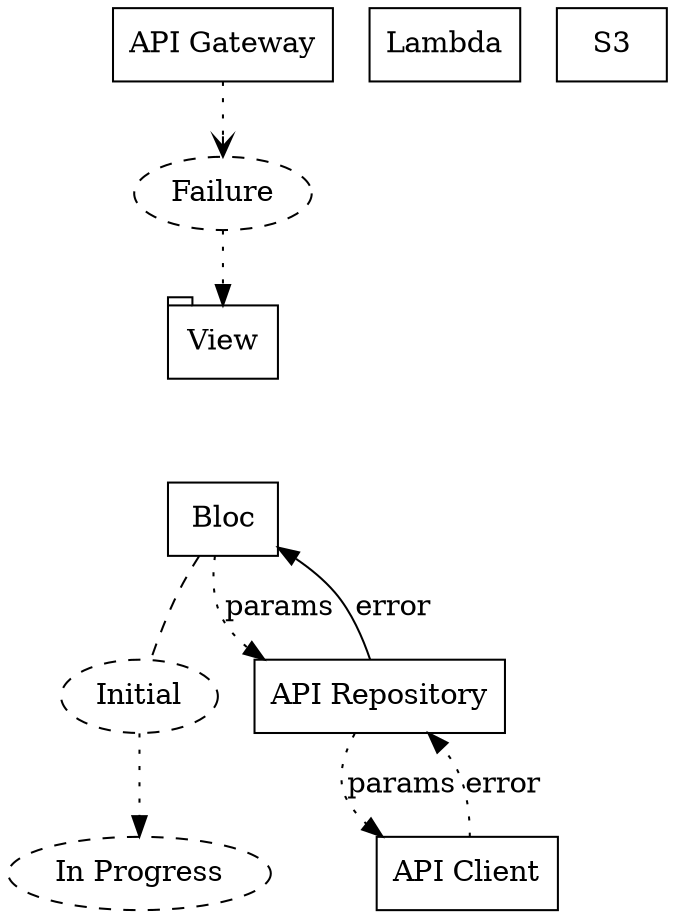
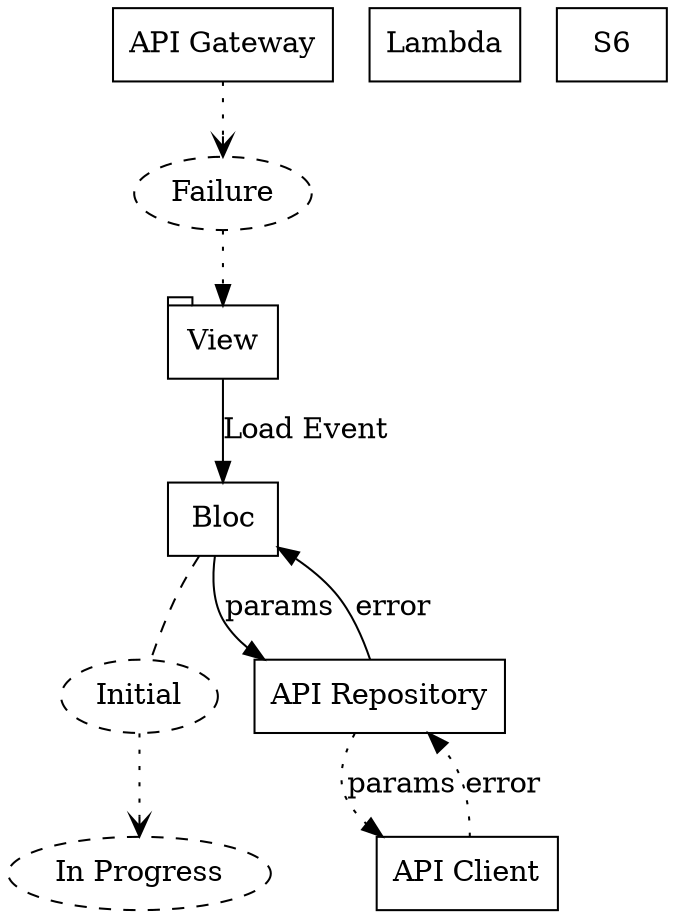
node "S3": label "S3" -> "S6"
edge "View" -> "Bloc": added, label "Load Event"
edge "Bloc" -> "API Repository": style dotted -> solid
edge "Initial" -> "In Progress": arrowhead normal -> vee
